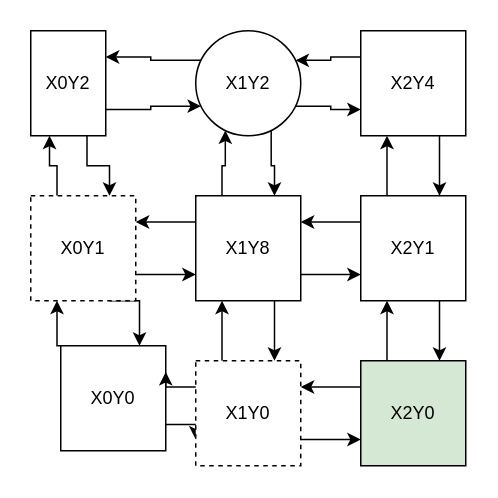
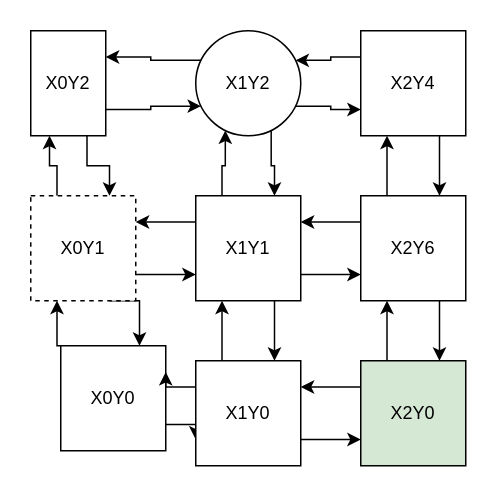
node "X1Y8": label "X1Y8" -> "X1Y1"
node "X2Y1": label "X2Y1" -> "X2Y6"
node "X1Y0": style dashed -> solid
